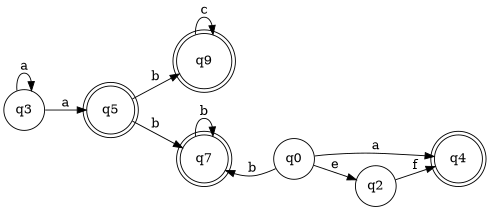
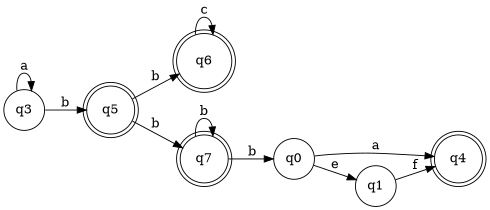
node "q9": label "q9" -> "q6"
edge "q3" -> "q5": label "a" -> "b"
edge "q0" -> "q7": reversed
node "q2": label "q2" -> "q1"
